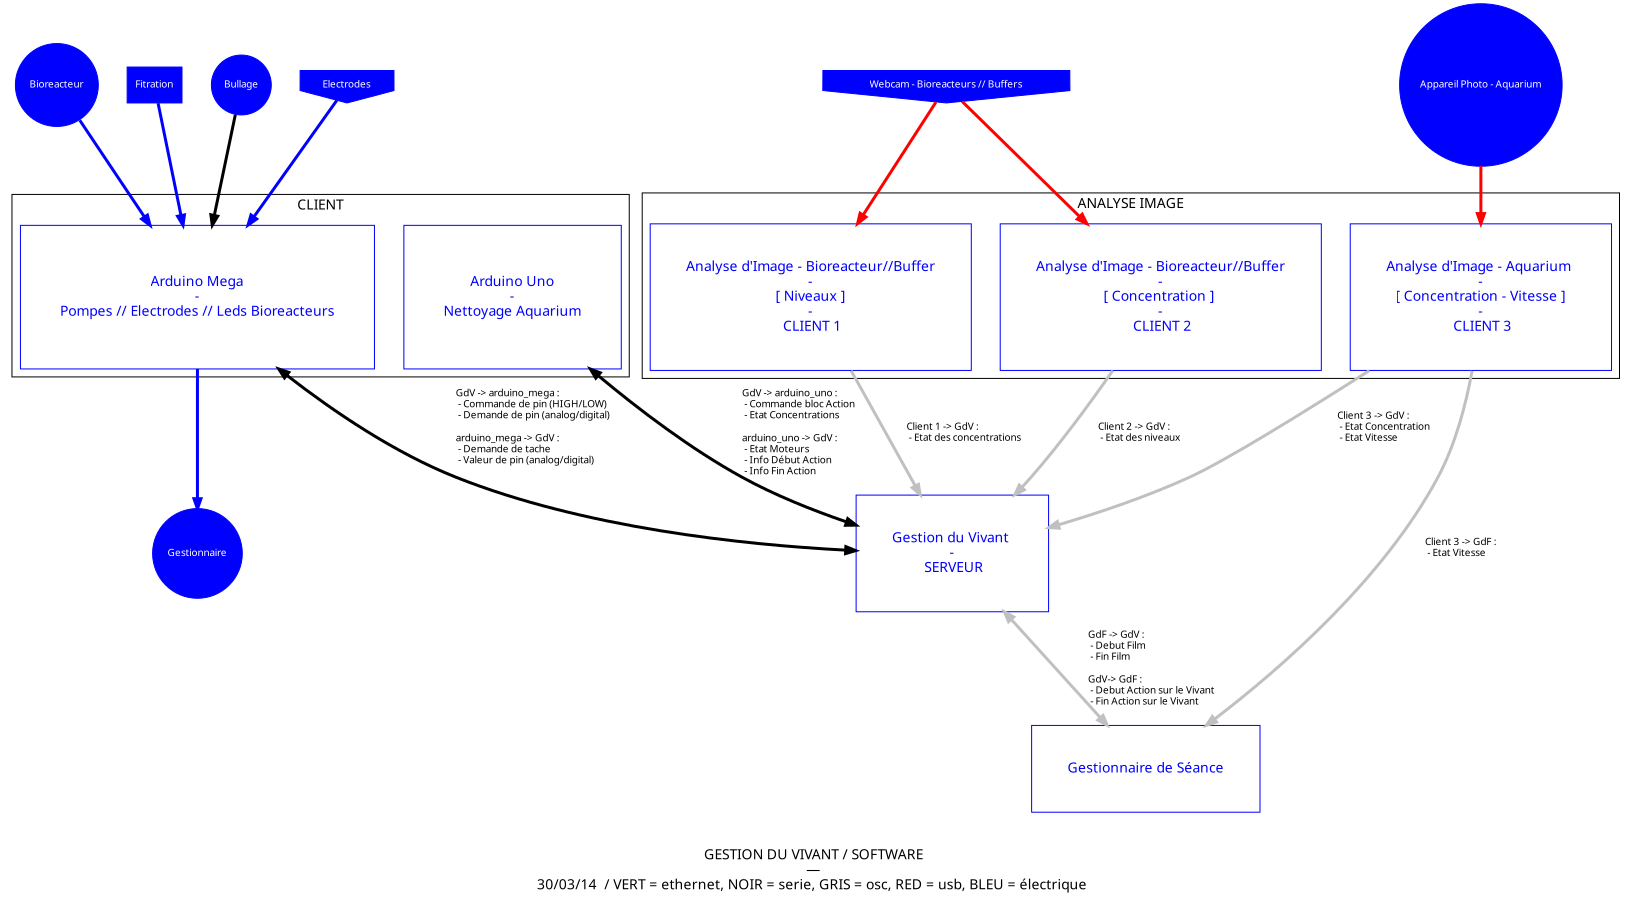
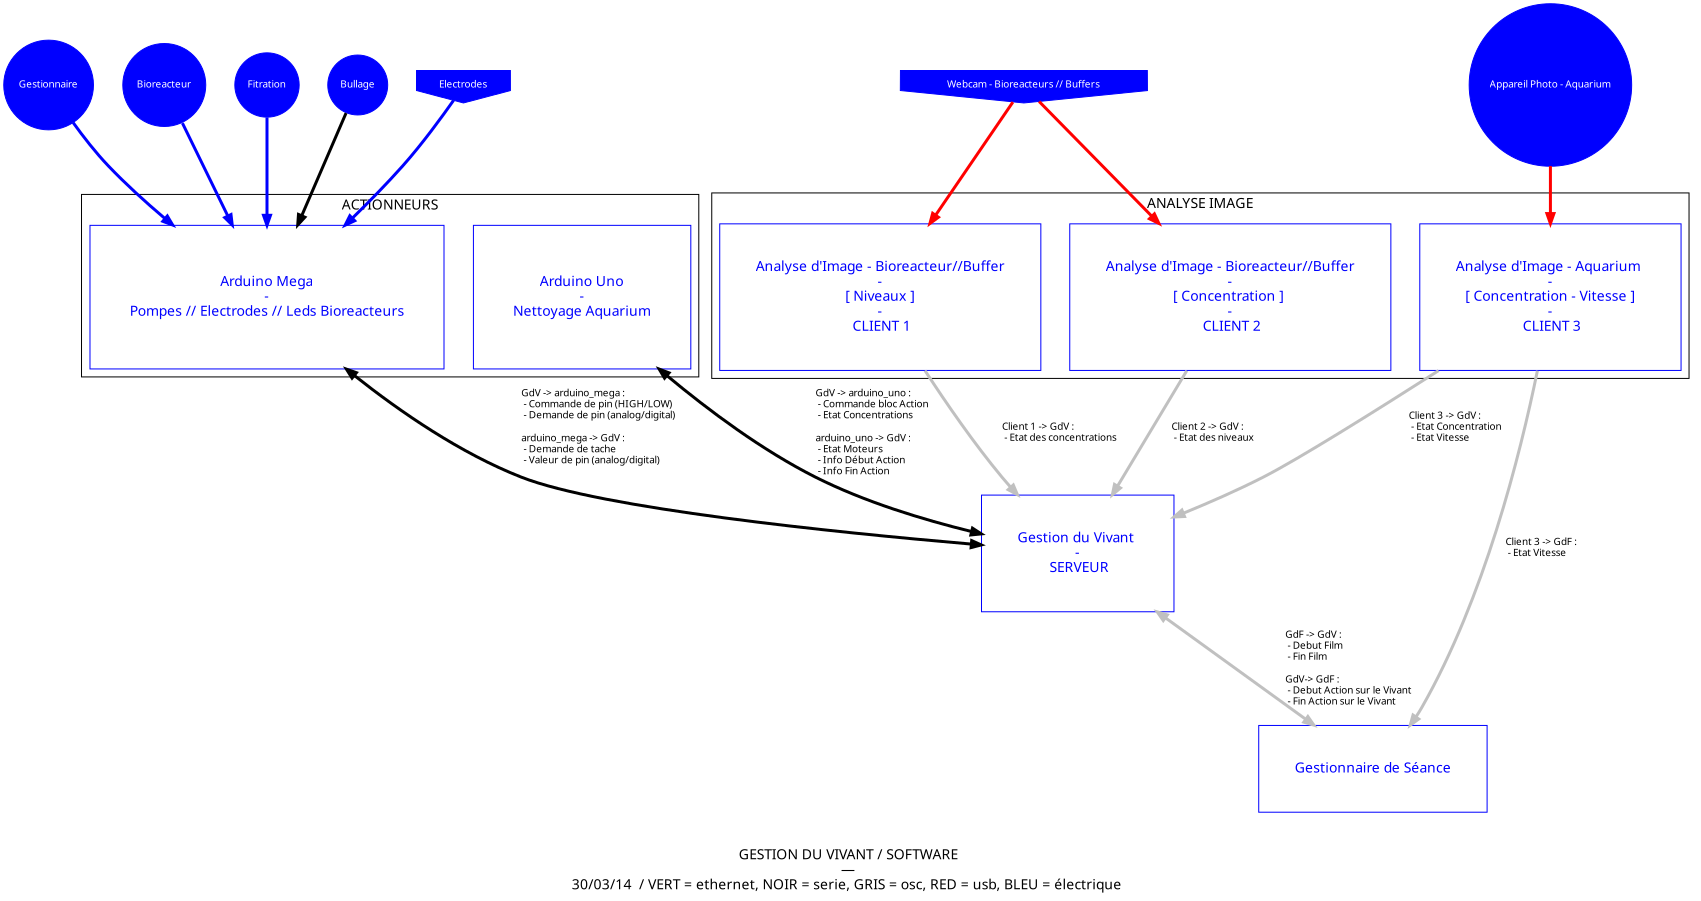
node "Fitration": shape box -> circle
cluster "CLIENT": label "CLIENT" -> "ACTIONNEURS"
edge "Arduino Mega - Pompes // Electrodes // Leds Bioreacteurs" -> "Gestionnaire": reversed
